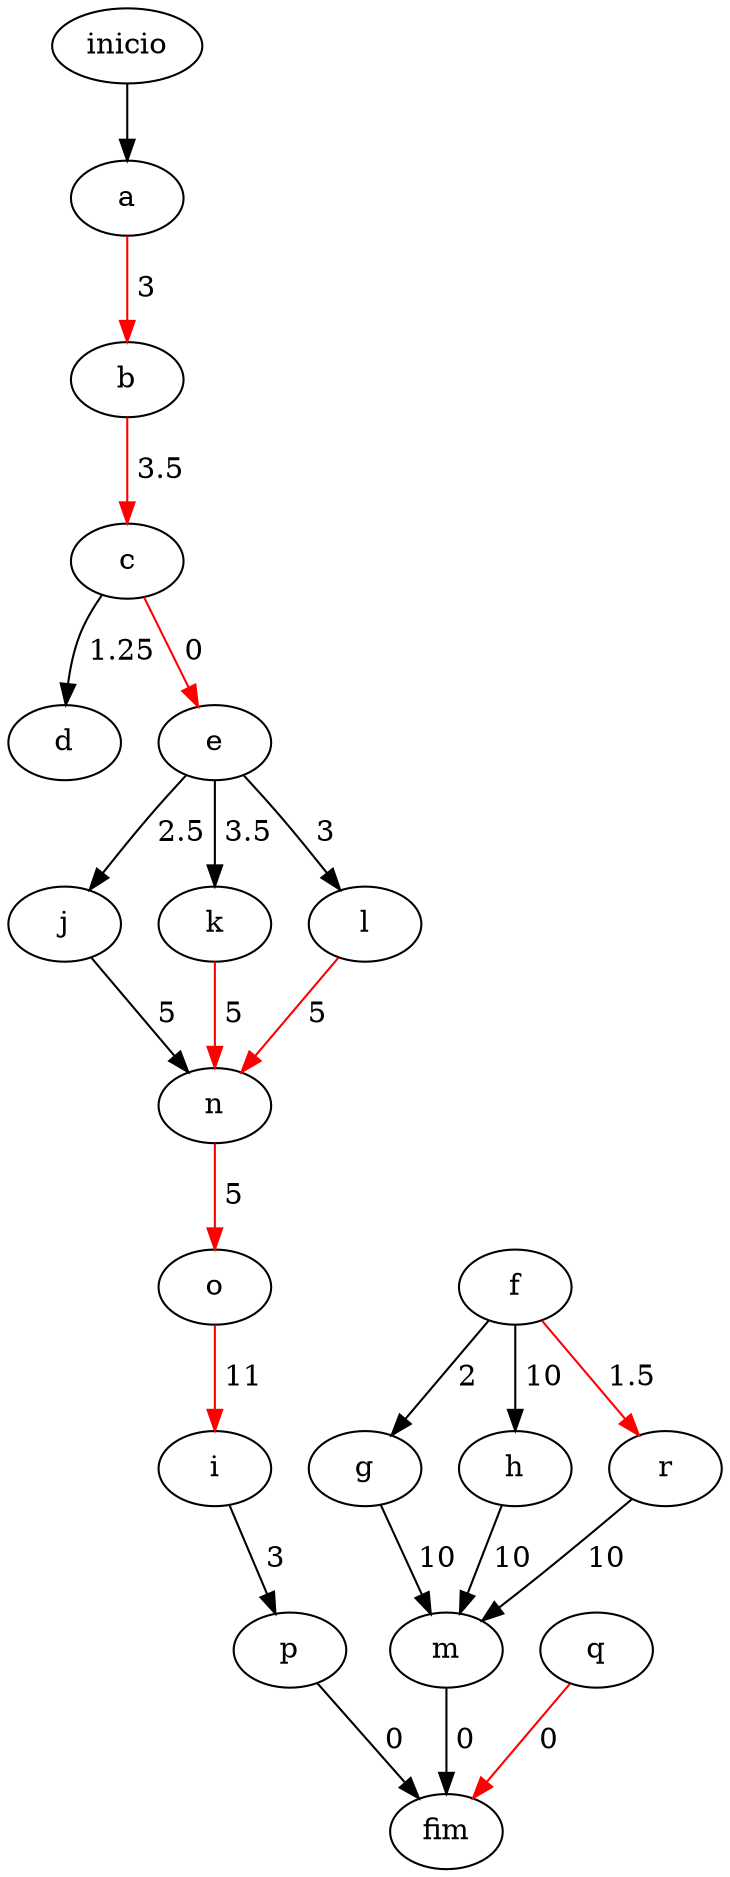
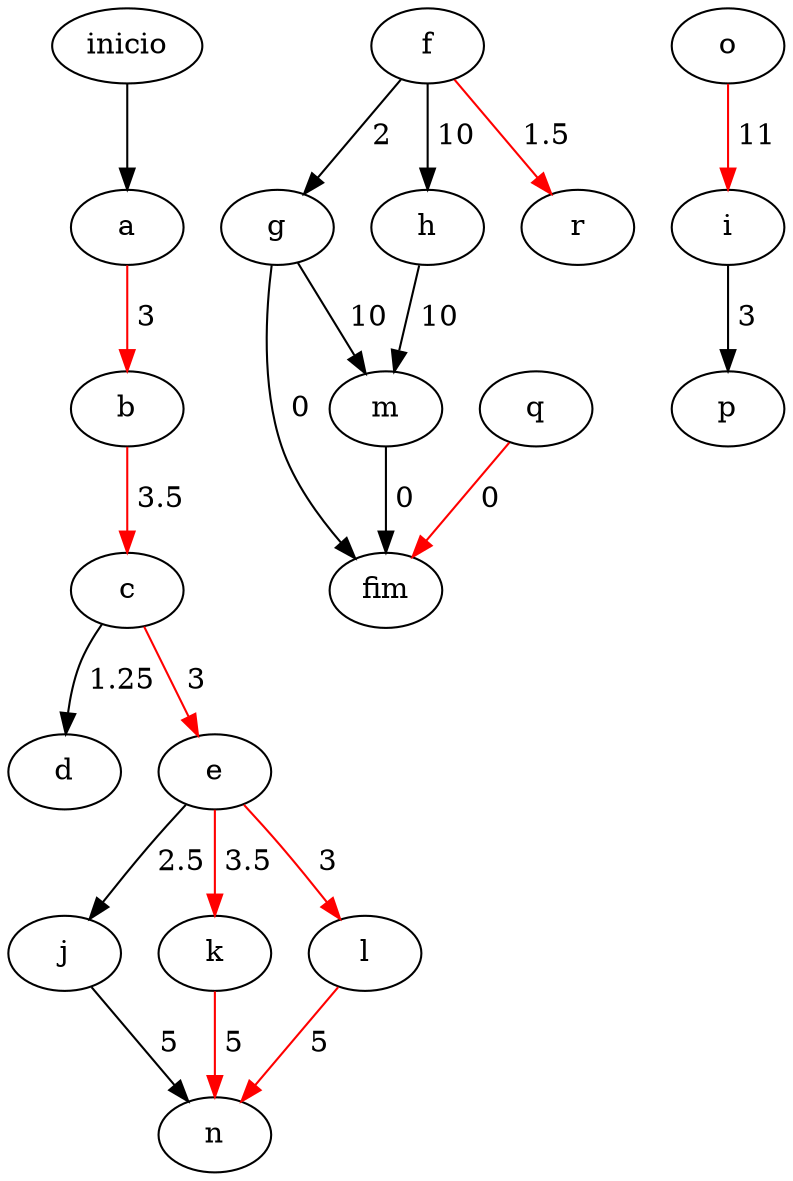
edge "c" -> "e": label " 0" -> " 3"
edge "e" -> "k": color black -> red
edge "e" -> "l": color black -> red
edge "n" -> "o": removed, label "5"
edge "r" -> "m": removed, label "10"
edge "p" -> "fim": now "g" -> "fim"
